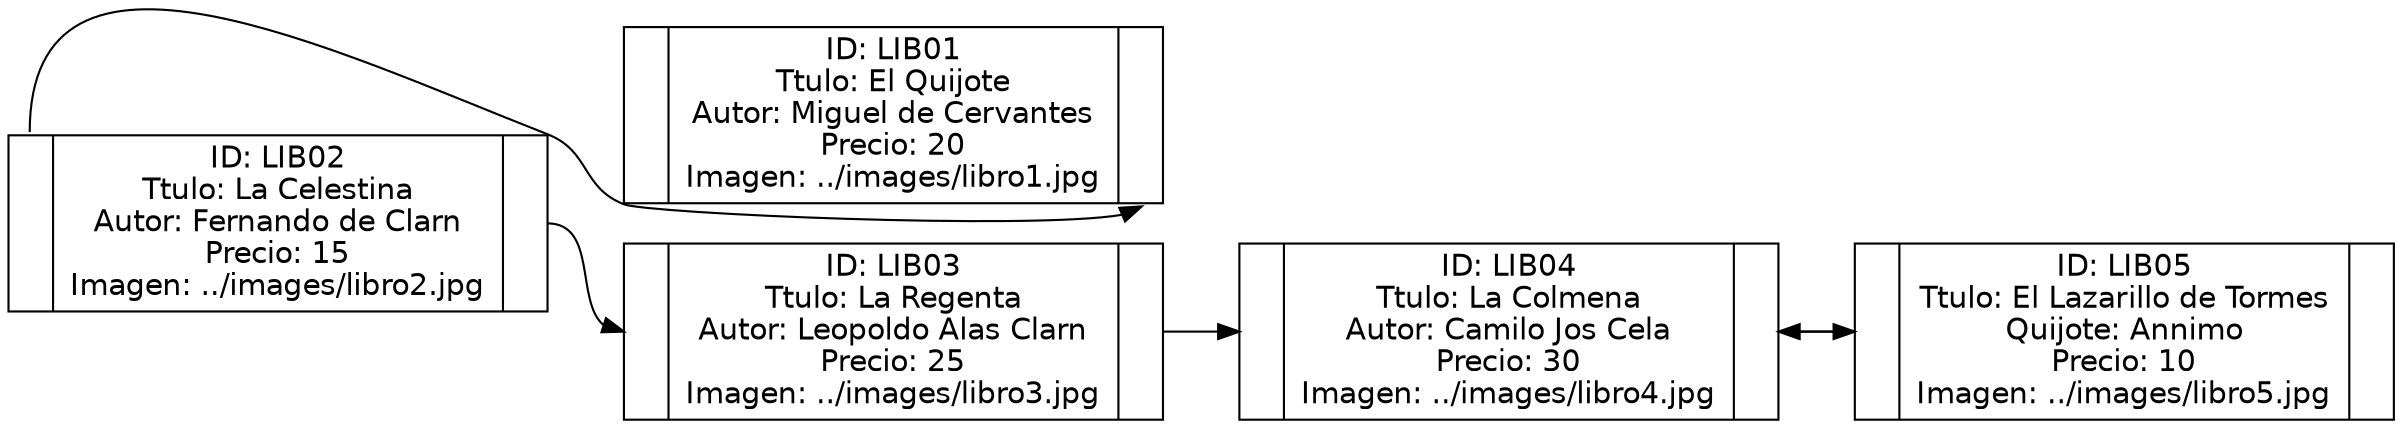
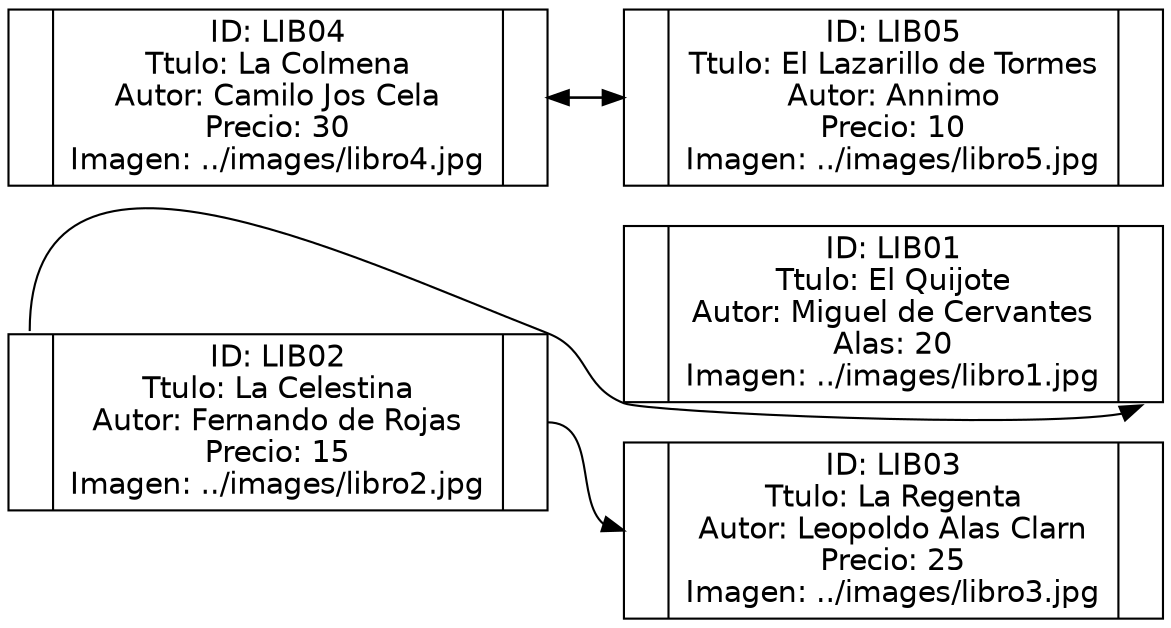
node "ID: LIB01": text "Precio: 20" -> "Alas: 20"
node "ID: LIB02": text "Autor: Fernando de Clarn" -> "Autor: Fernando de Rojas"
node "ID: LIB05": text "Quijote: Annimo" -> "Autor: Annimo"
edge "ID: LIB03" -> "ID: LIB04": removed
